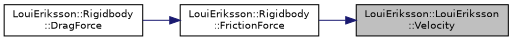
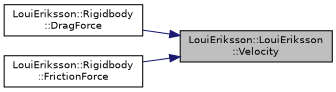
edge "LouiEriksson::Rigidbody ::DragForce" -> "LouiEriksson::Rigidbody ::FrictionForce": now "LouiEriksson::Rigidbody ::DragForce" -> "LouiEriksson::LouiEriksson ::Velocity"
